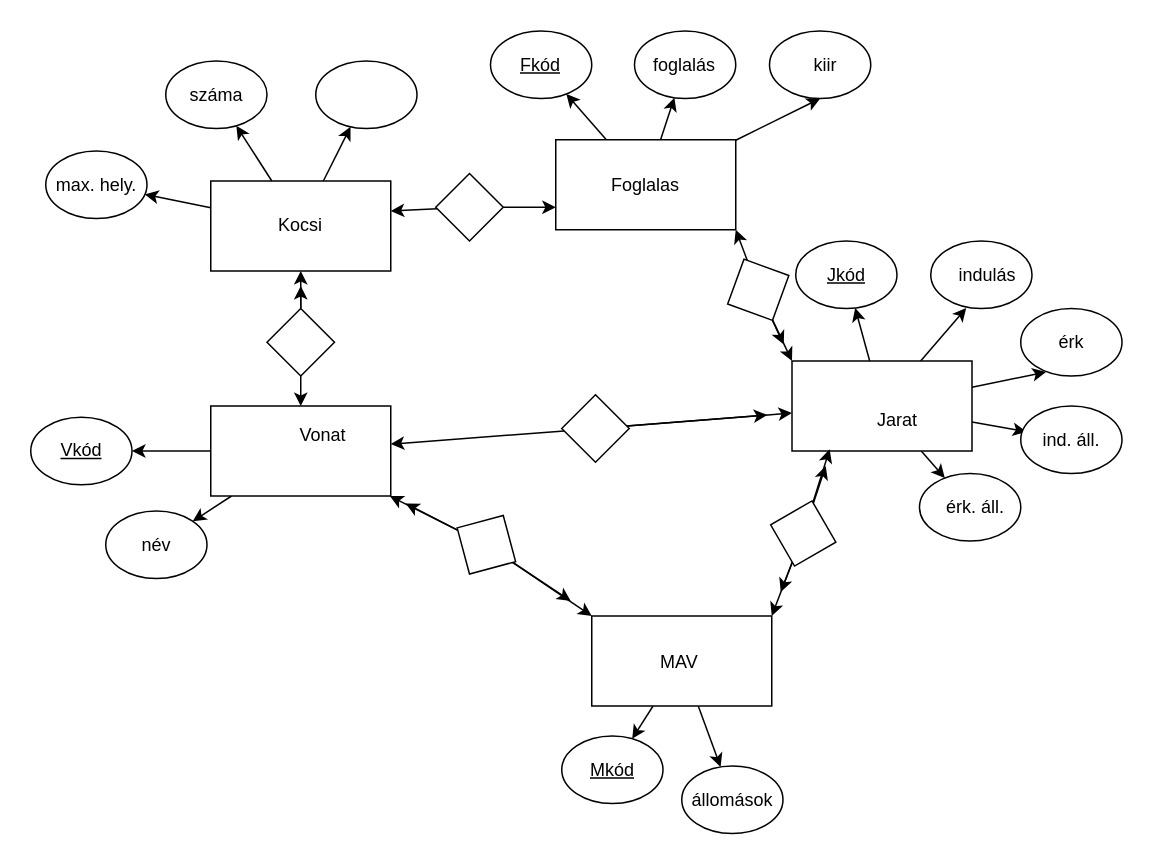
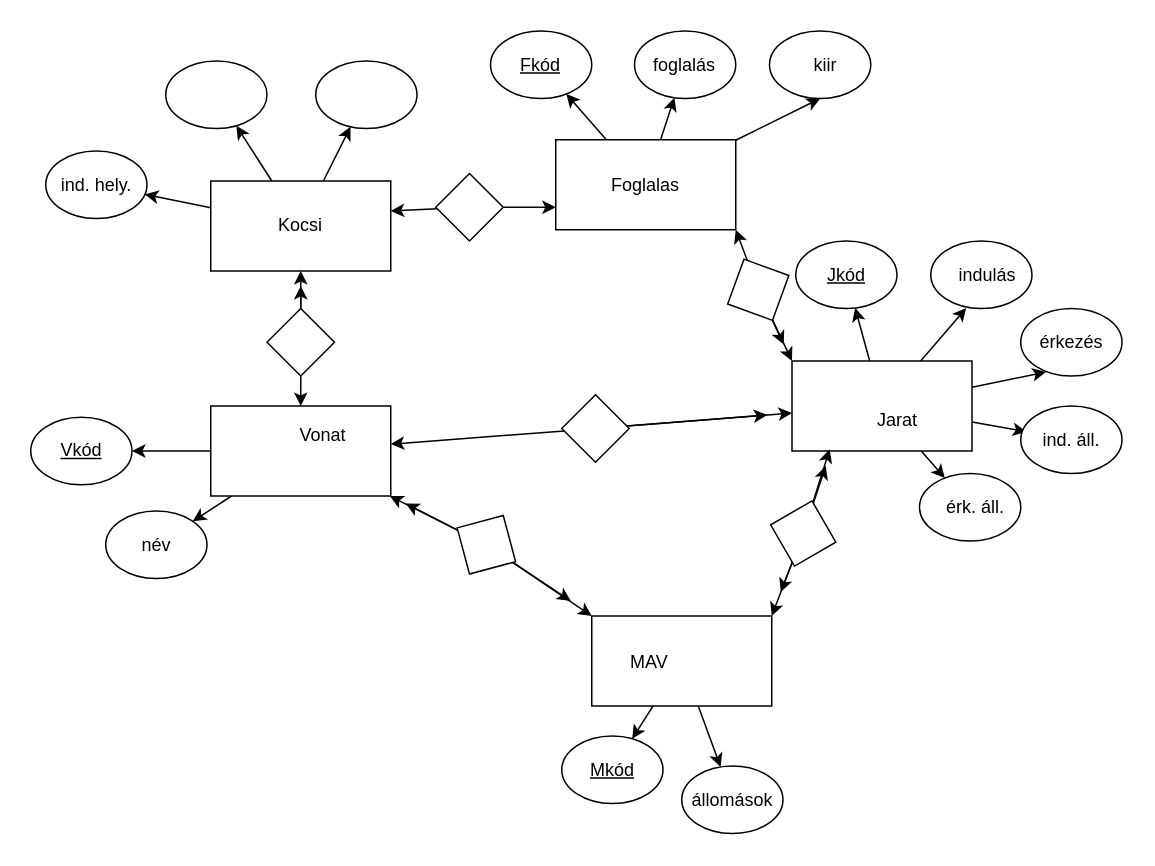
node "száma": removed
node "max. hely.": label "max. hely." -> "ind. hely."
node "érk": label "érk" -> "érkezés"
node "MAV": moved (712, 661) -> (682, 661)
